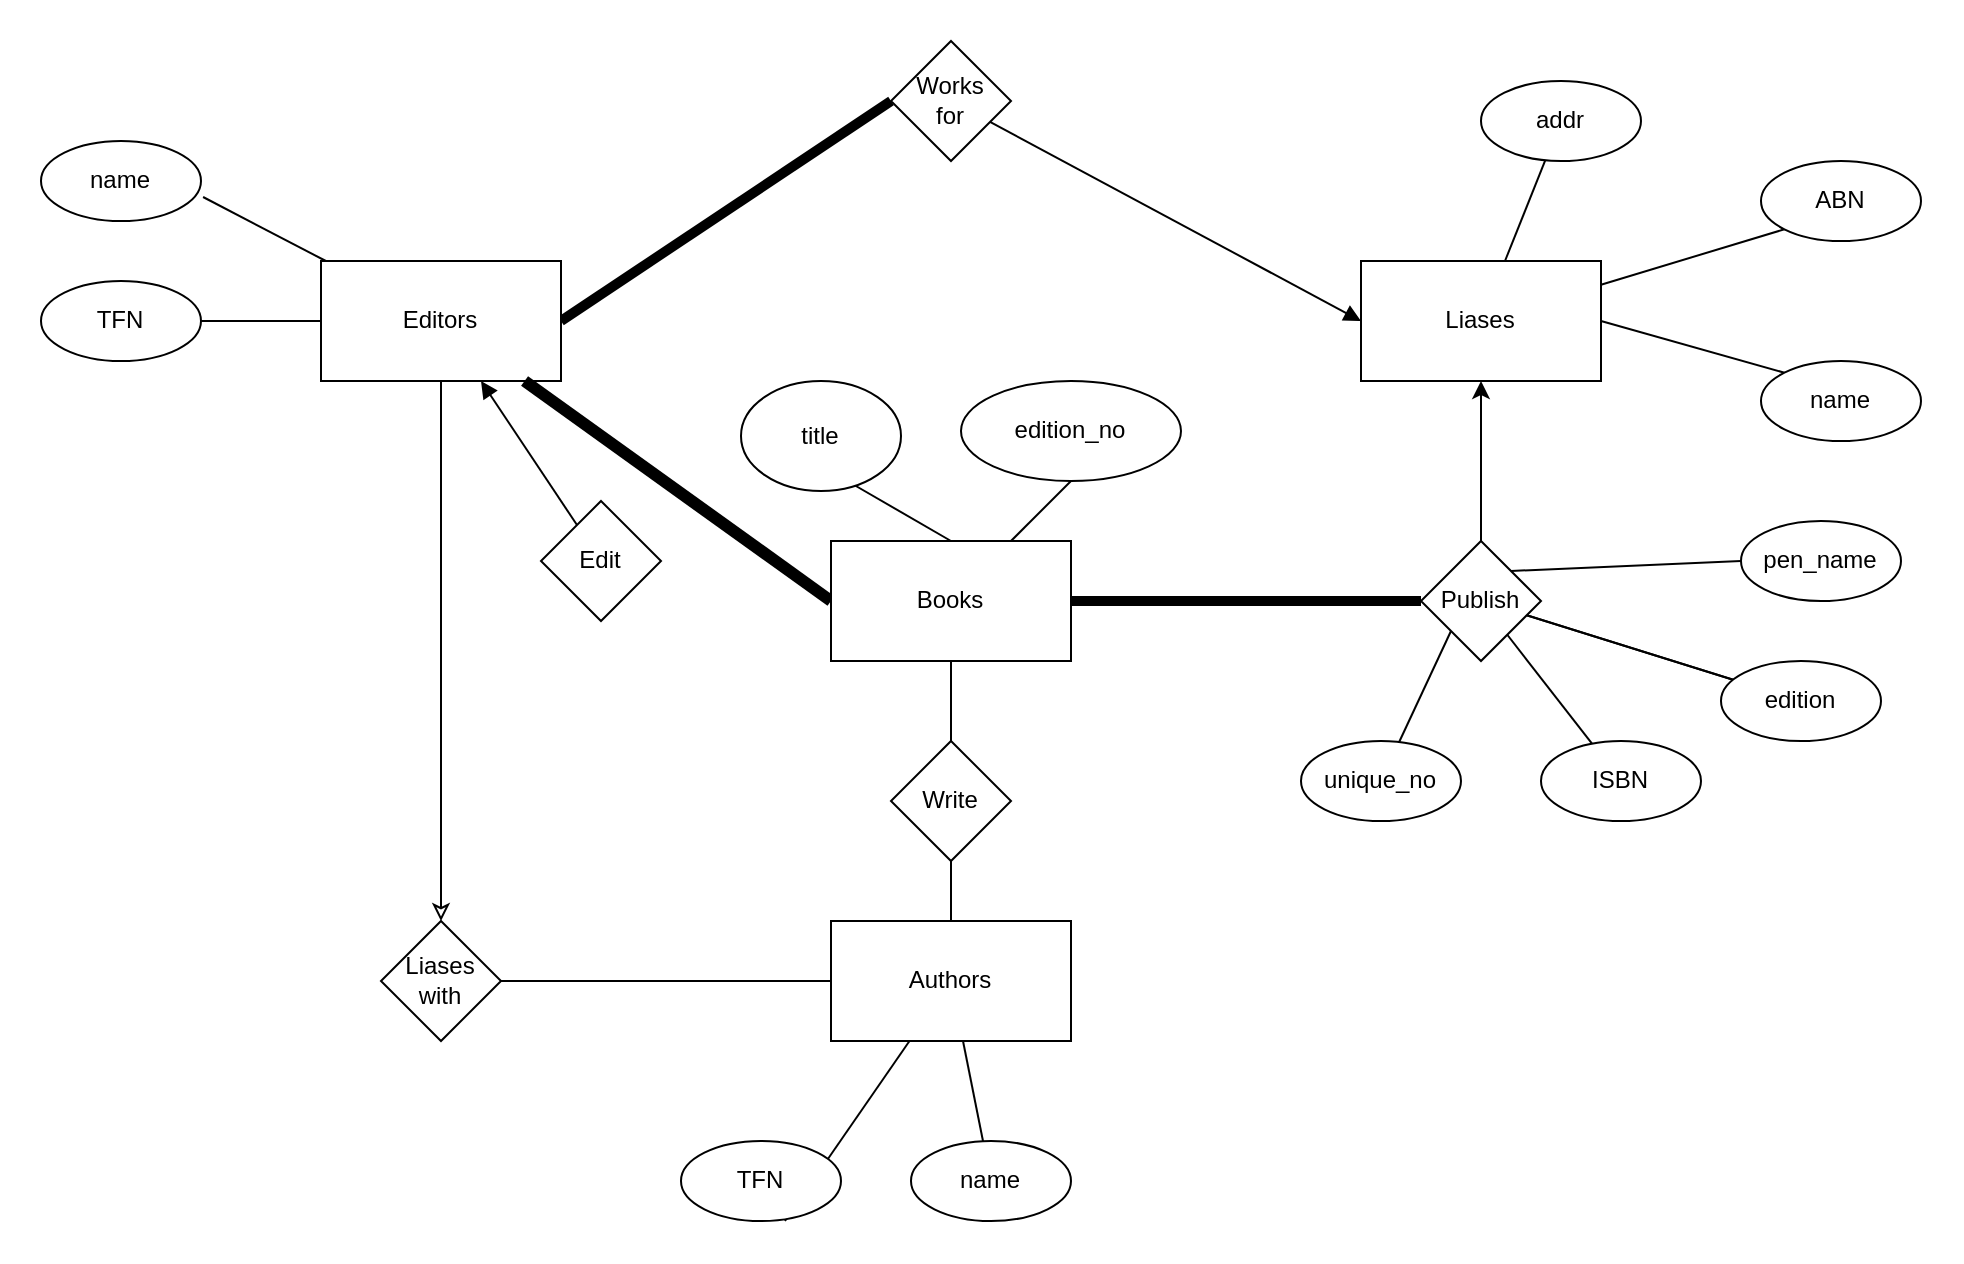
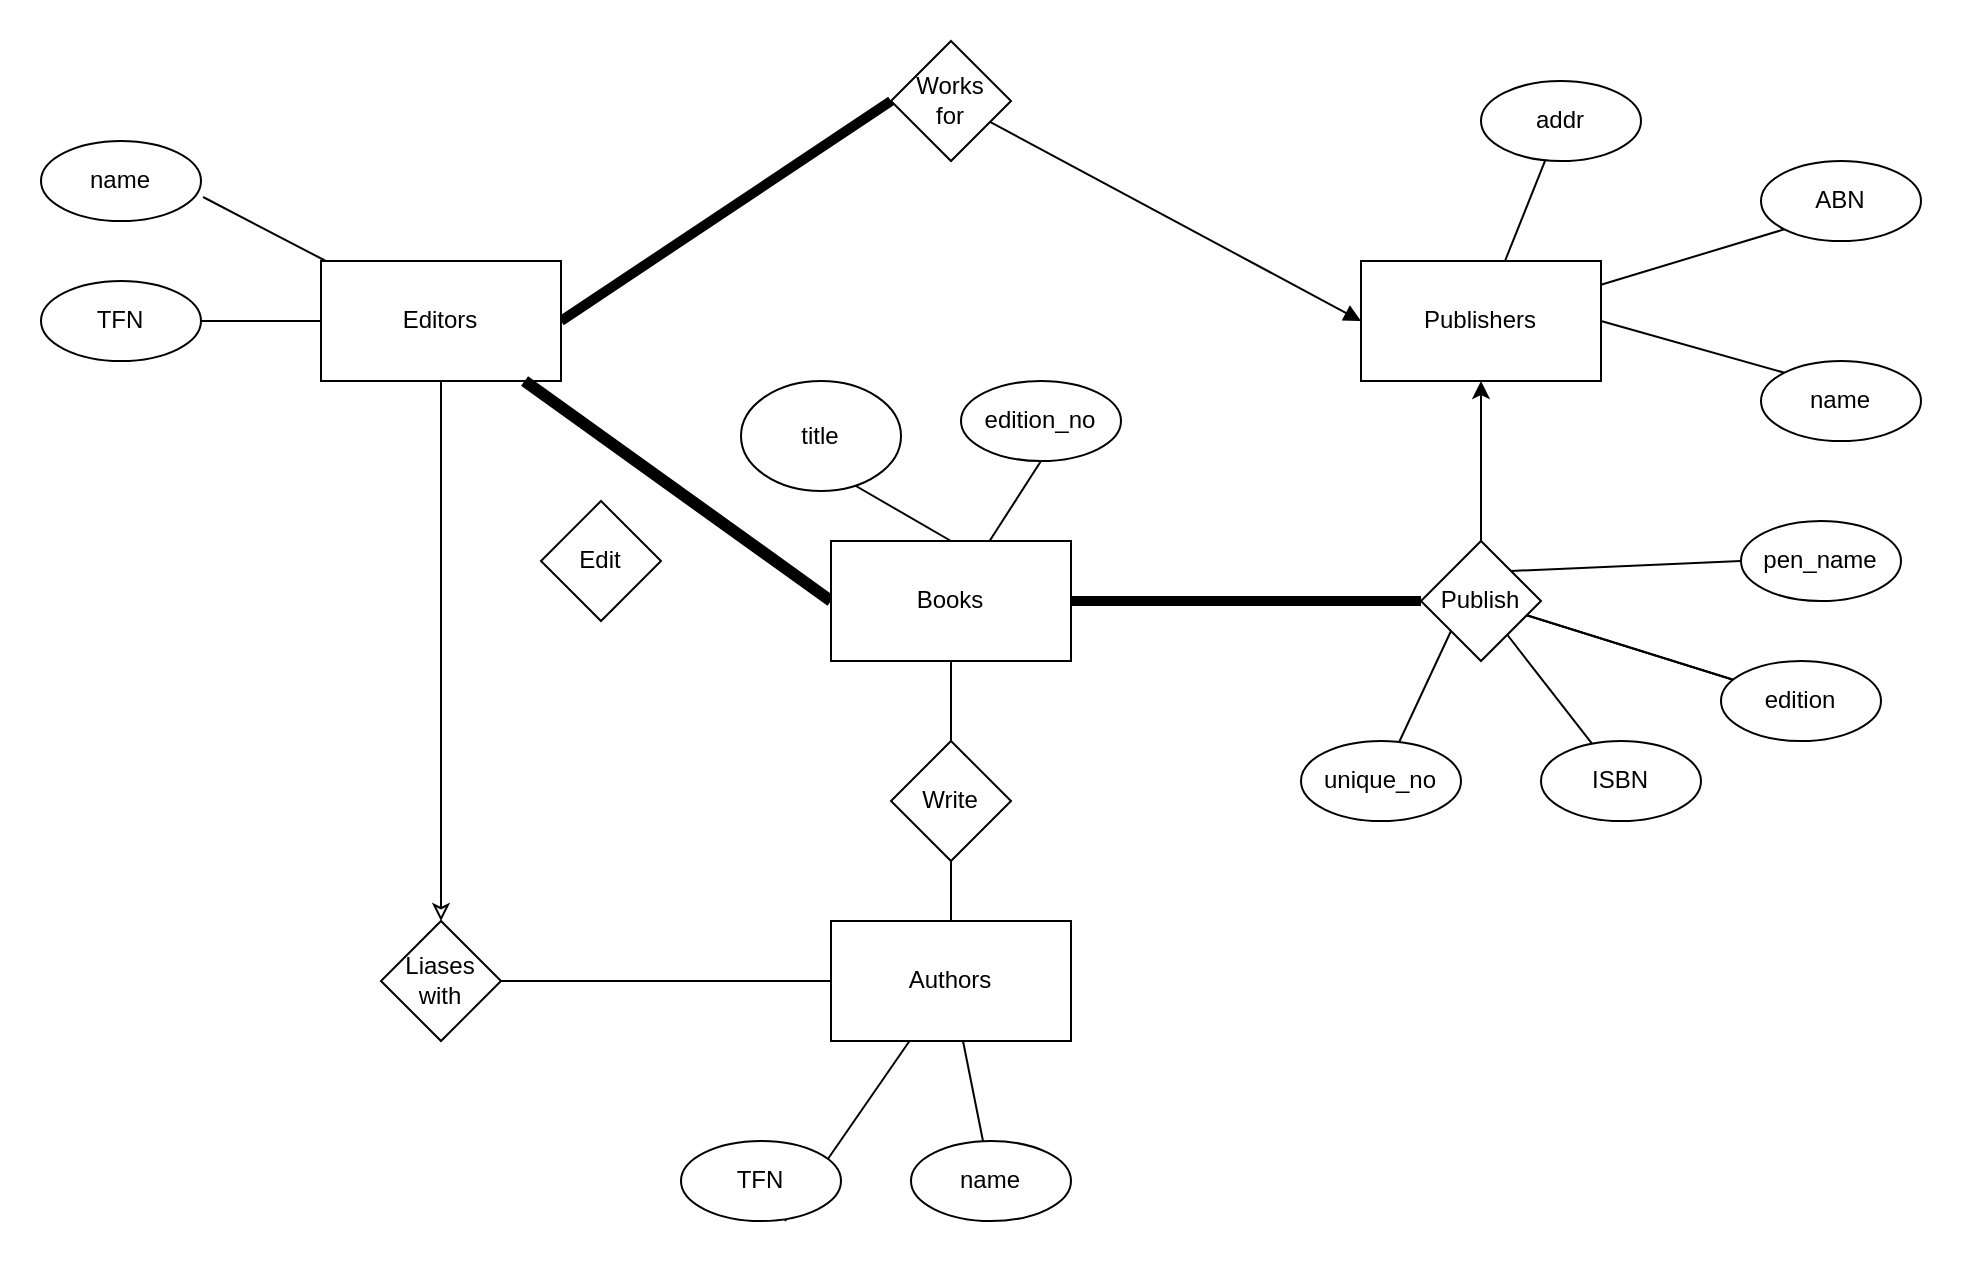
node "Liases": label "Liases" -> "Publishers"
node "edition_no": size 220x100 -> 160x80
edge "Edit" -> "Editors": removed
